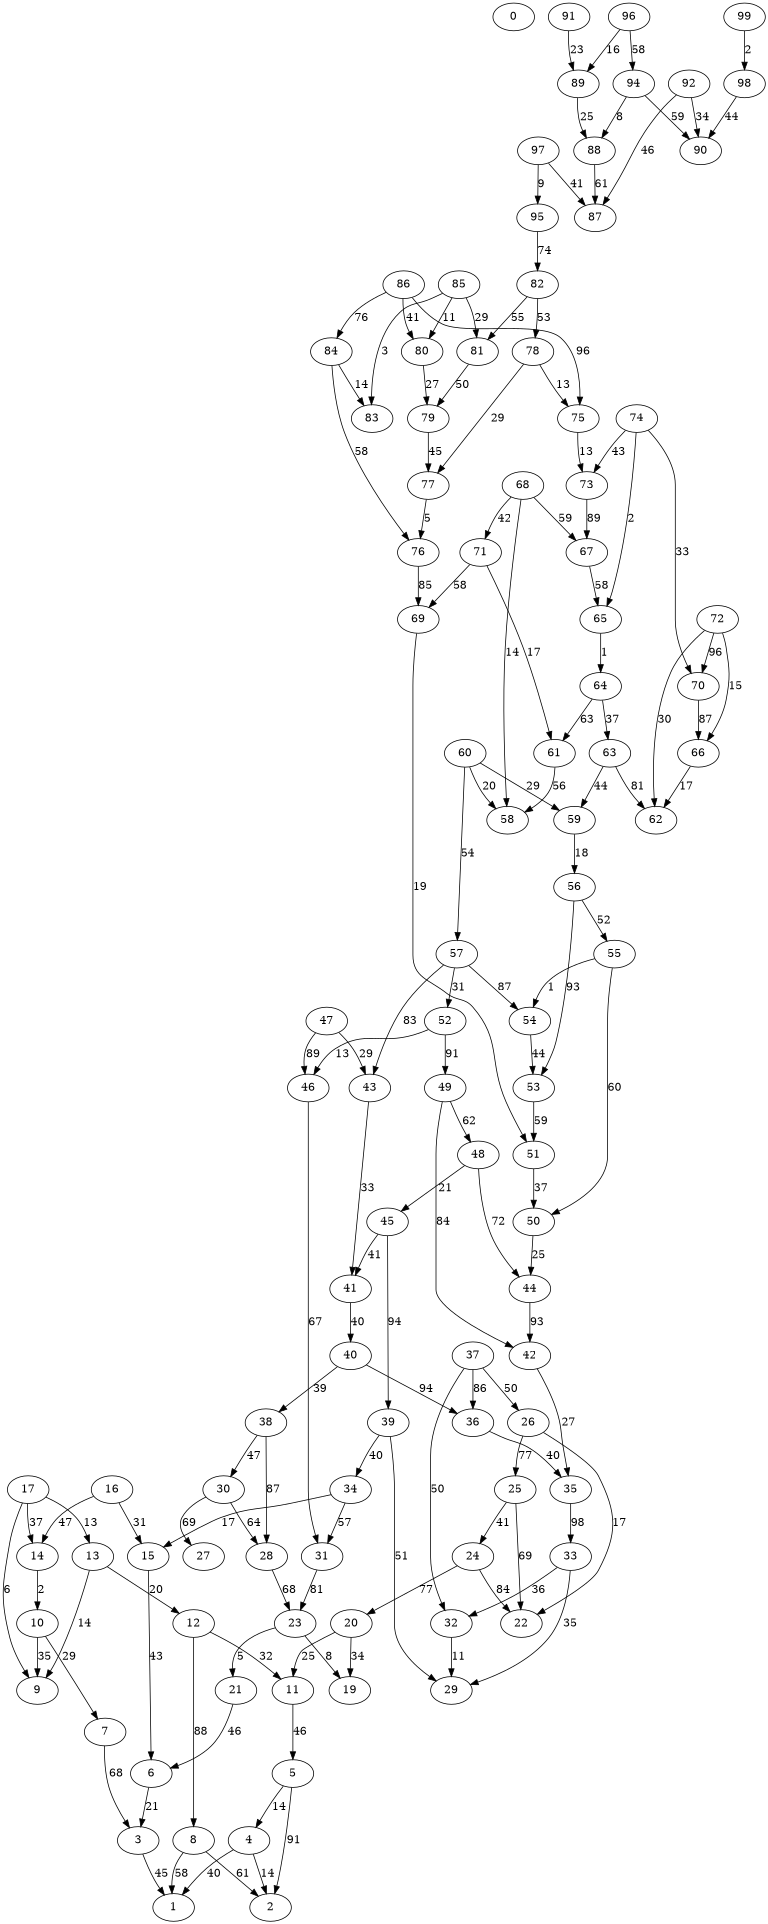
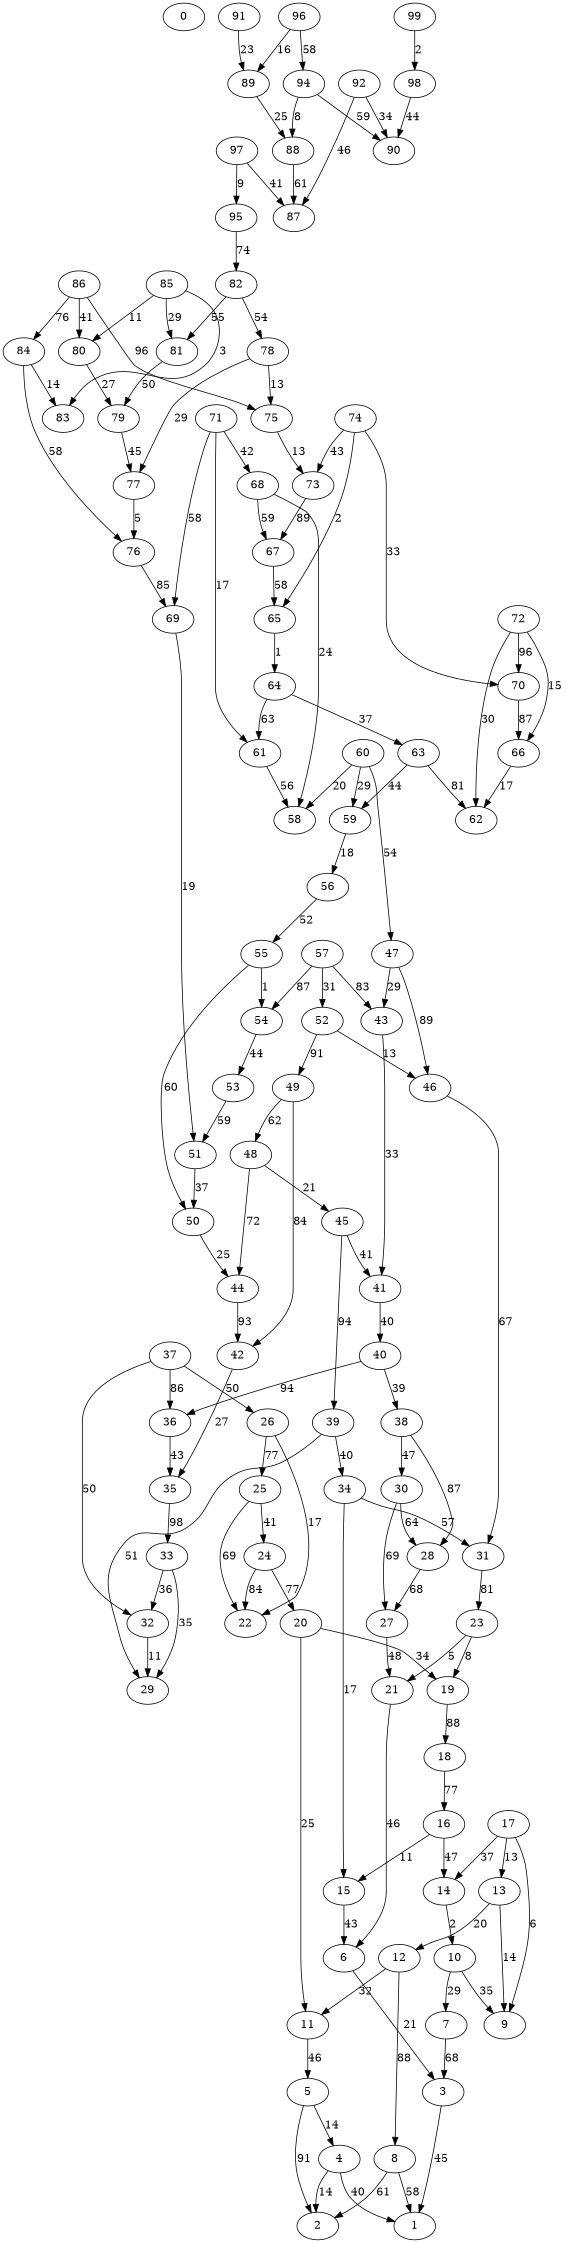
edge "82" -> "78": label "53" -> "54"
edge "68" -> "71": reversed
edge "68" -> "58": label "14" -> "24"
edge "60" -> "57": now "60" -> "47"
edge "56" -> "53": removed, label "93"
edge "36" -> "35": label "40" -> "43"
edge "16" -> "15": label "31" -> "11"
edge "28" -> "23": now "28" -> "27"
edge "27" -> "21": added, label "48"
node "18": added
